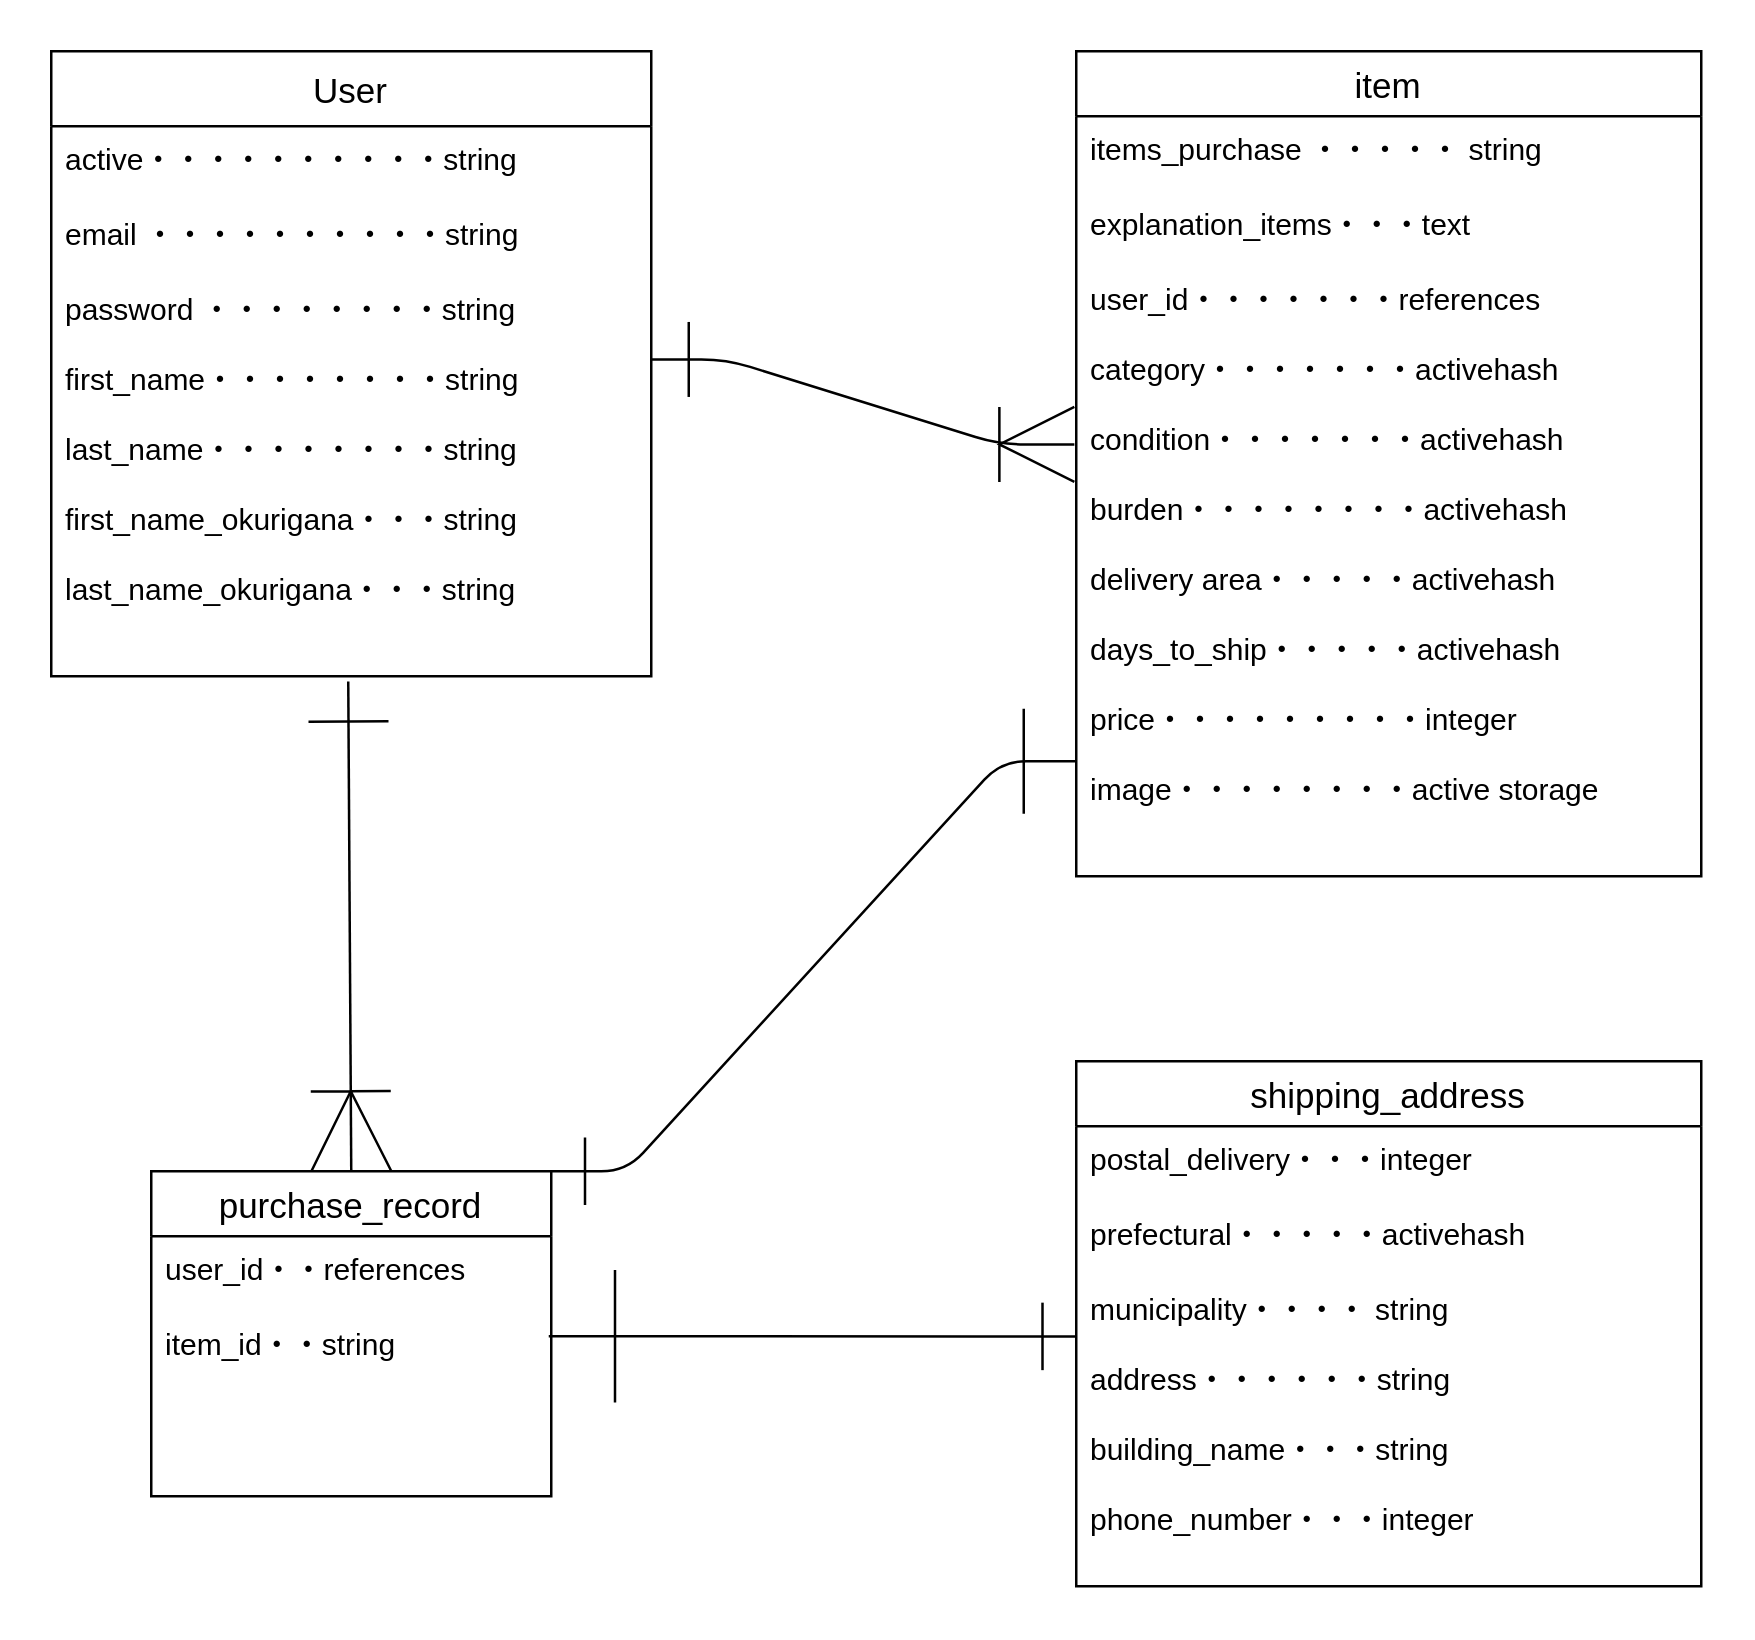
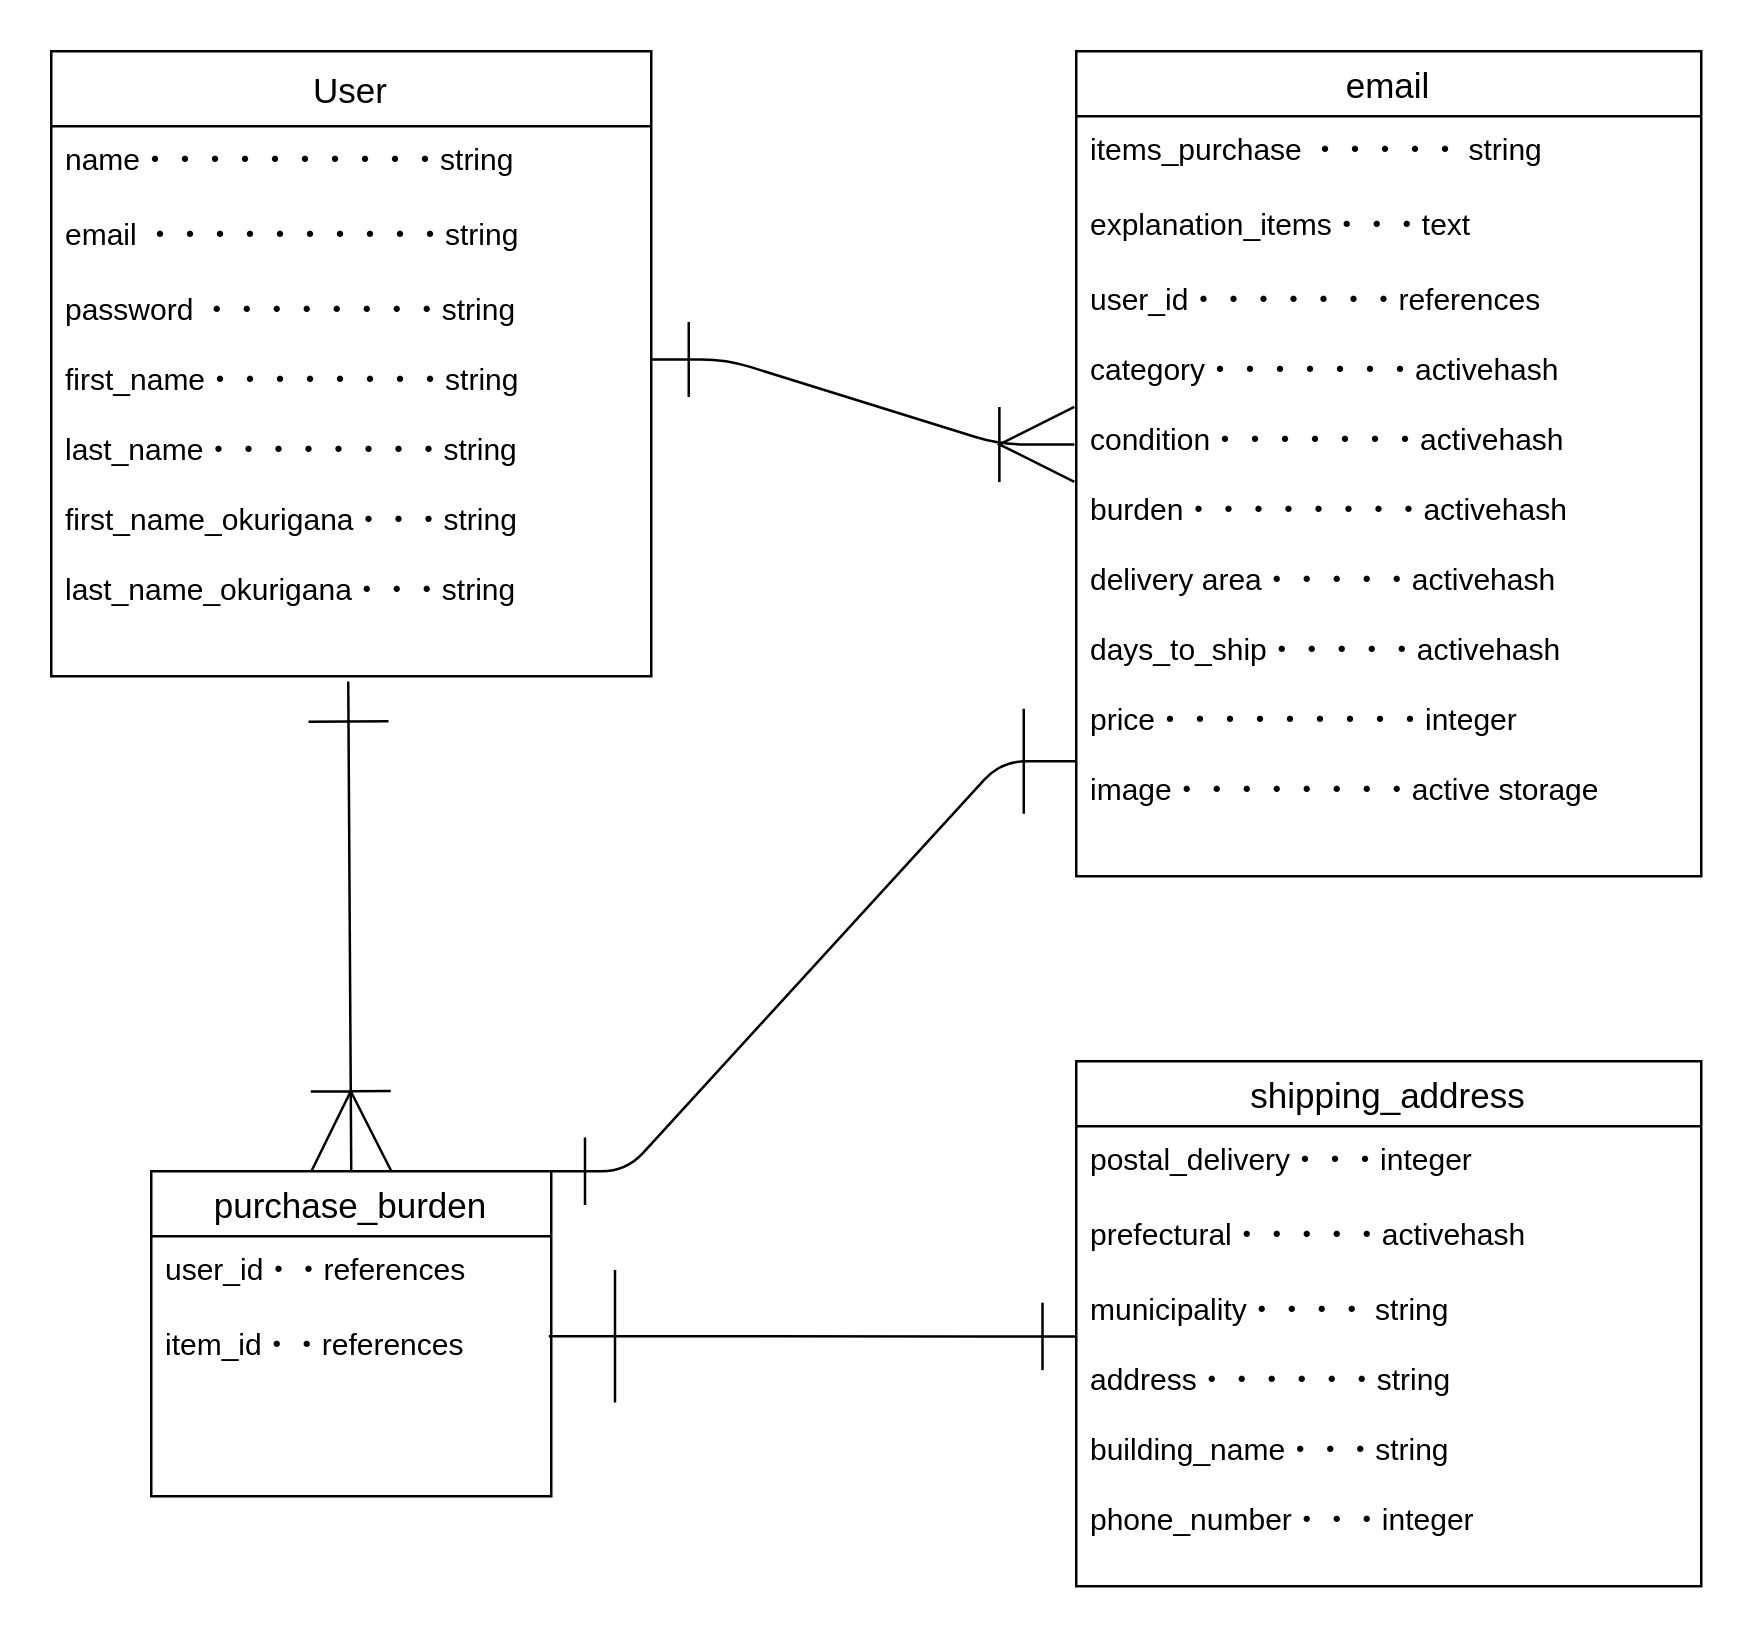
node "item": label "item" -> "email"
node "active・・・・・・・・・・string": label "active・・・・・・・・・・string" -> "name・・・・・・・・・・string"
node "purchase_record": label "purchase_record" -> "purchase_burden"
node "item_id・・string": label "item_id・・string" -> "item_id・・references"
